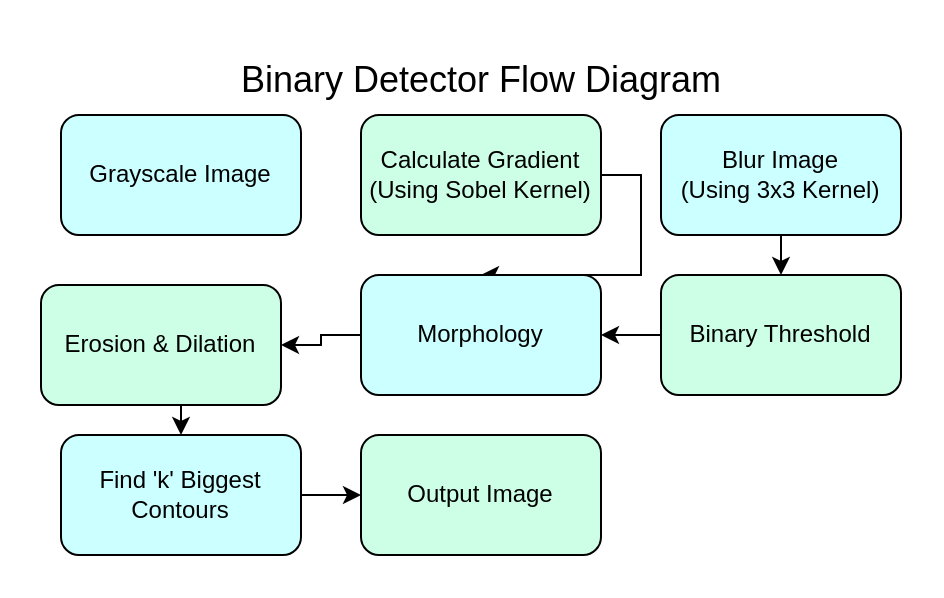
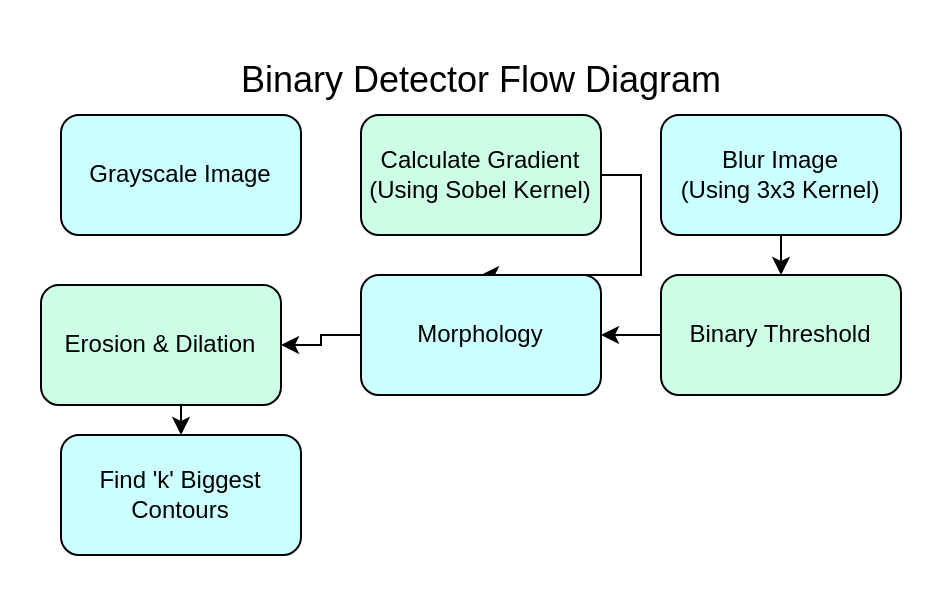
edge "Find 'k' Biggest Contours" -> "Output Image": removed
node "Output Image": removed
